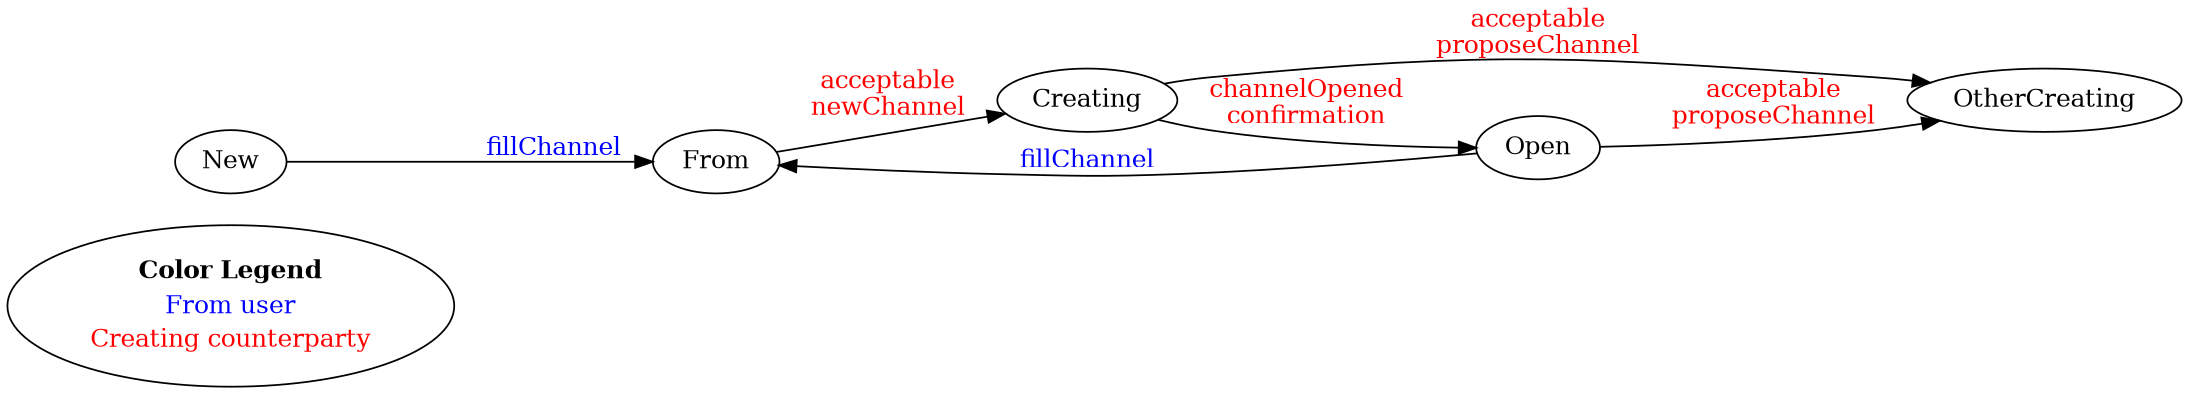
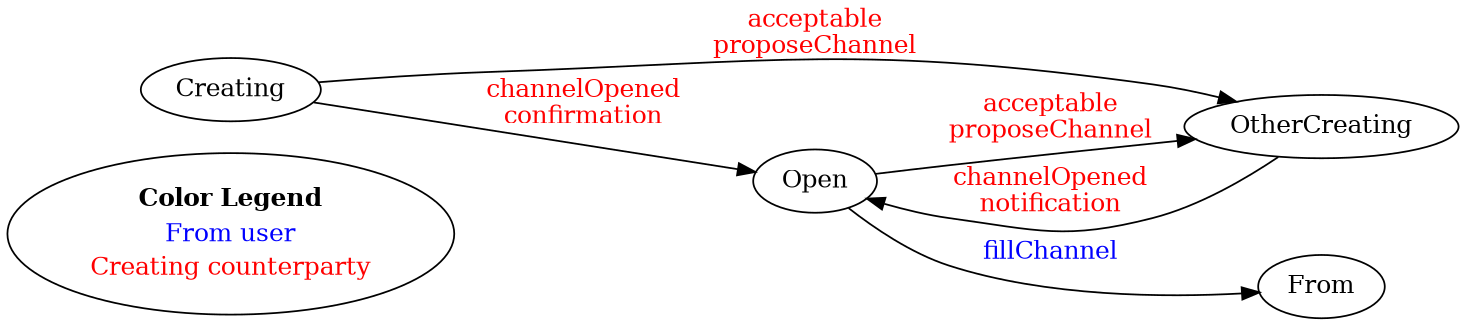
edge "From" -> "Creating": removed, label "acceptable newChannel"
node "New": removed
edge "OtherCreating" -> "Open": added, label "channelOpened notification"
